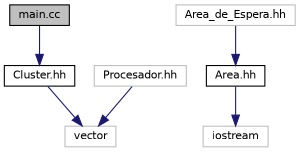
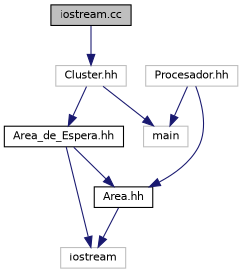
node "main.cc": label "main.cc" -> "iostream.cc"
node "Area_de_Espera.hh": color grey75 -> black
node "Cluster.hh": color black -> grey75
edge "Cluster.hh" -> "Area_de_Espera.hh": added
node "vector": label "vector" -> "main"
edge "Procesador.hh" -> "Area.hh": added
edge "Area_de_Espera.hh" -> "iostream": added
